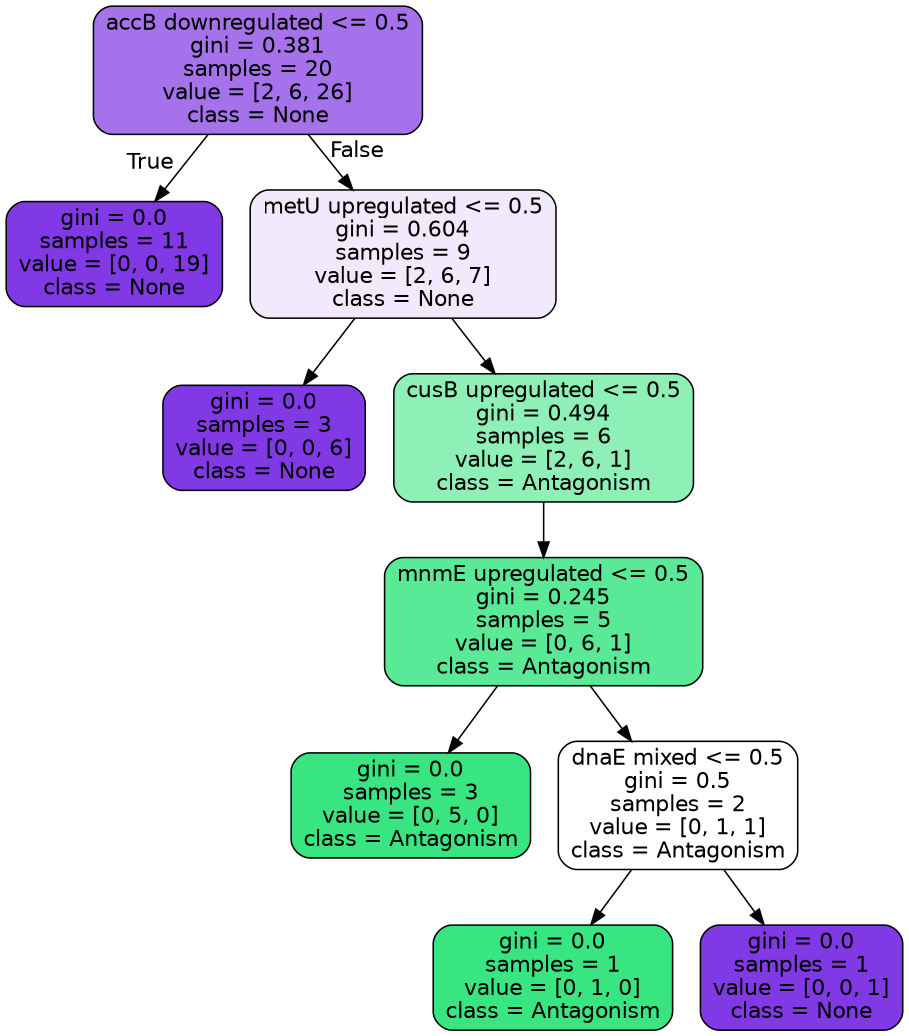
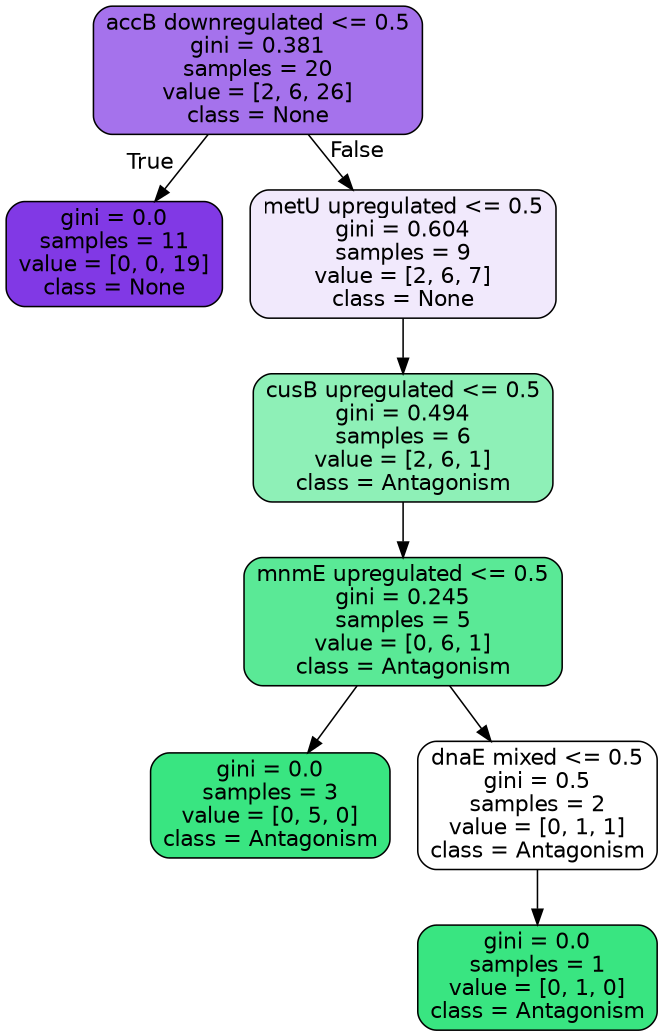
node "gini = 0.0 samples = 3 value = [0, 0, 6] class = None": removed
node "gini = 0.0 samples = 1 value = [0, 0, 1] class = None": removed
